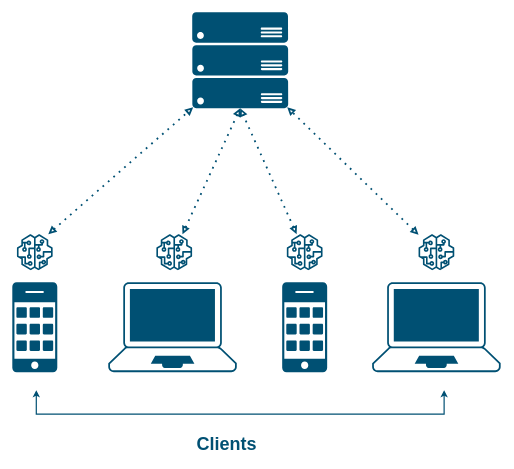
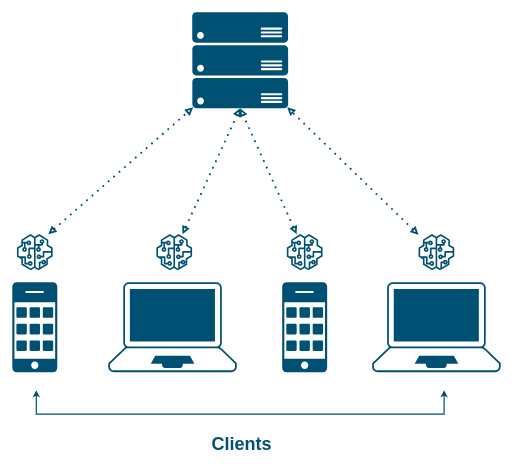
node "Clients": moved (227, 444) -> (242, 444)
